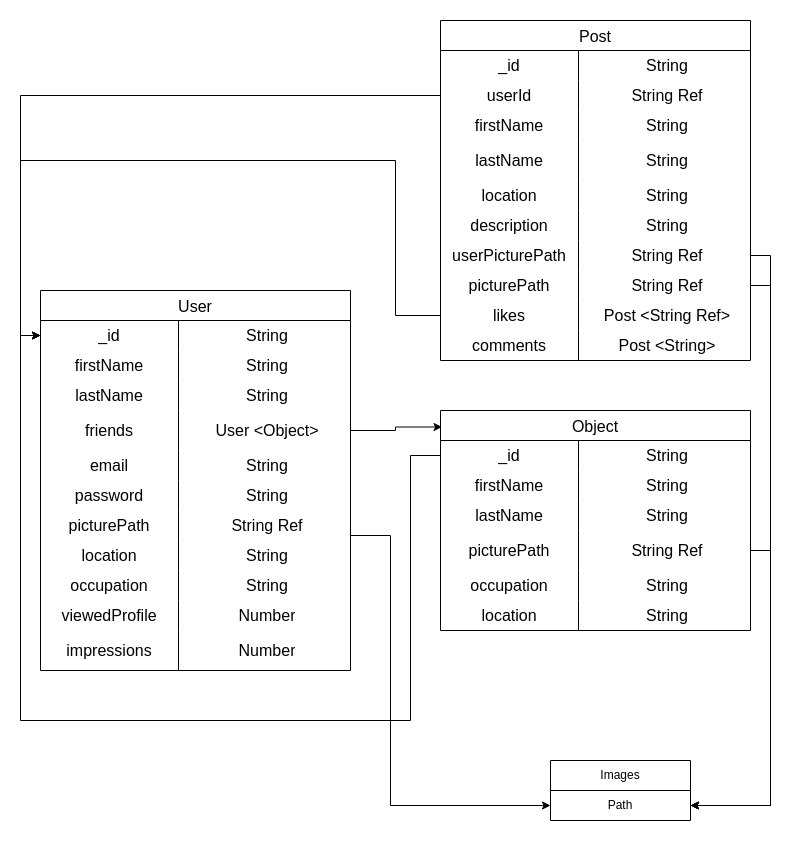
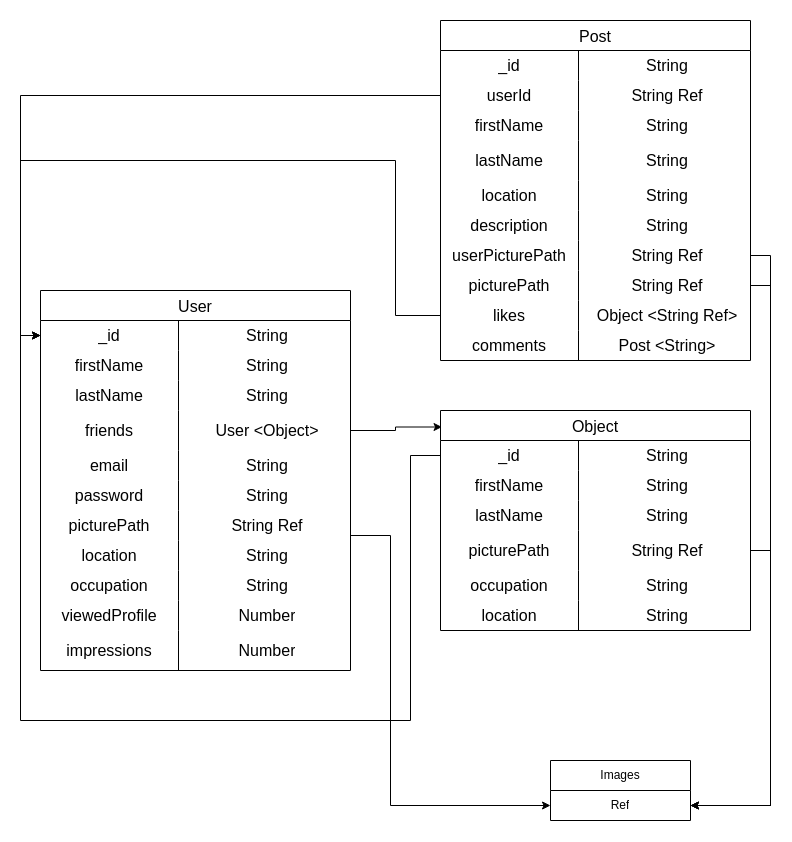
node "Post <String Ref>": label "Post <String Ref>" -> "Object <String Ref>"
node "Path": label "Path" -> "Ref"
